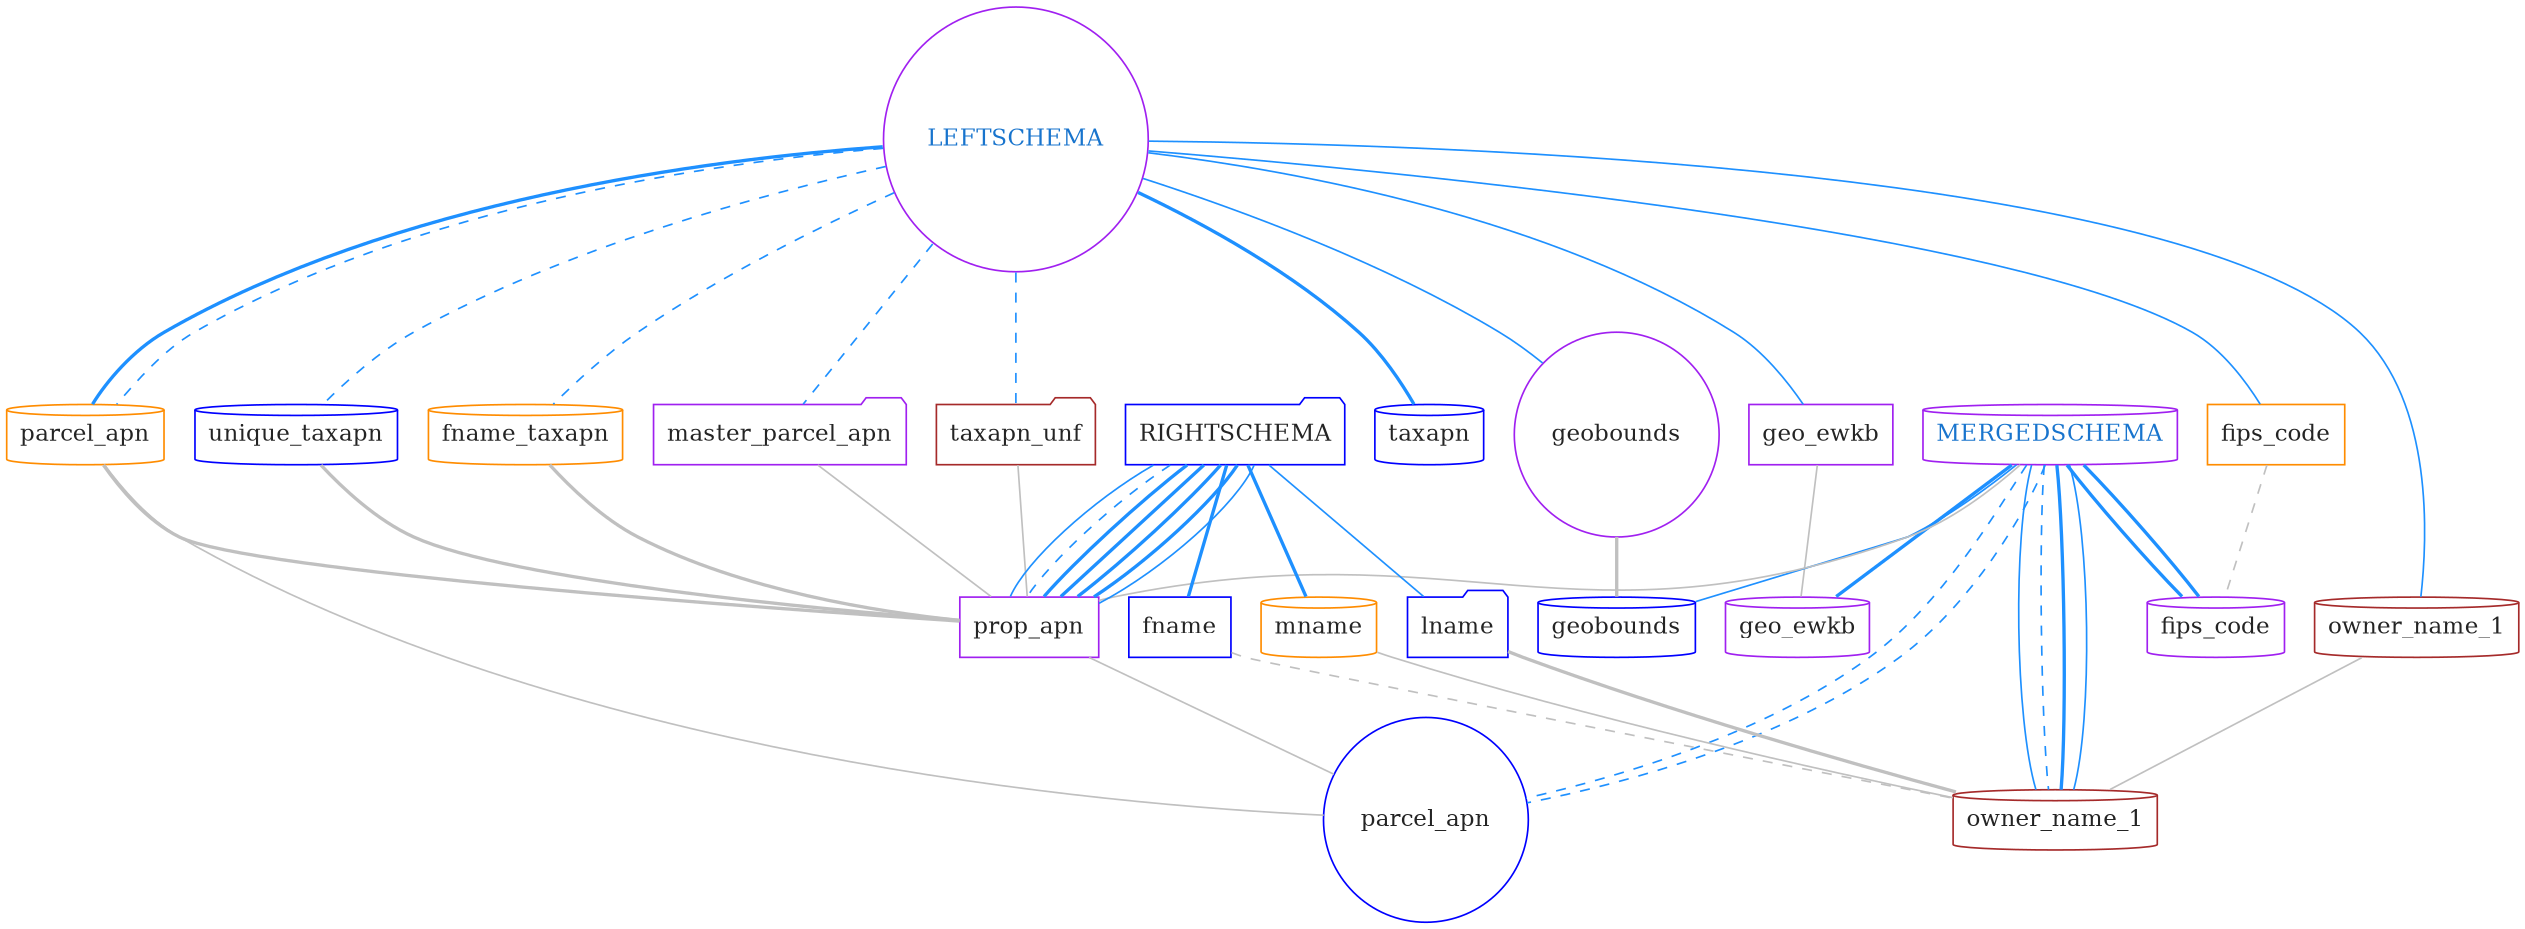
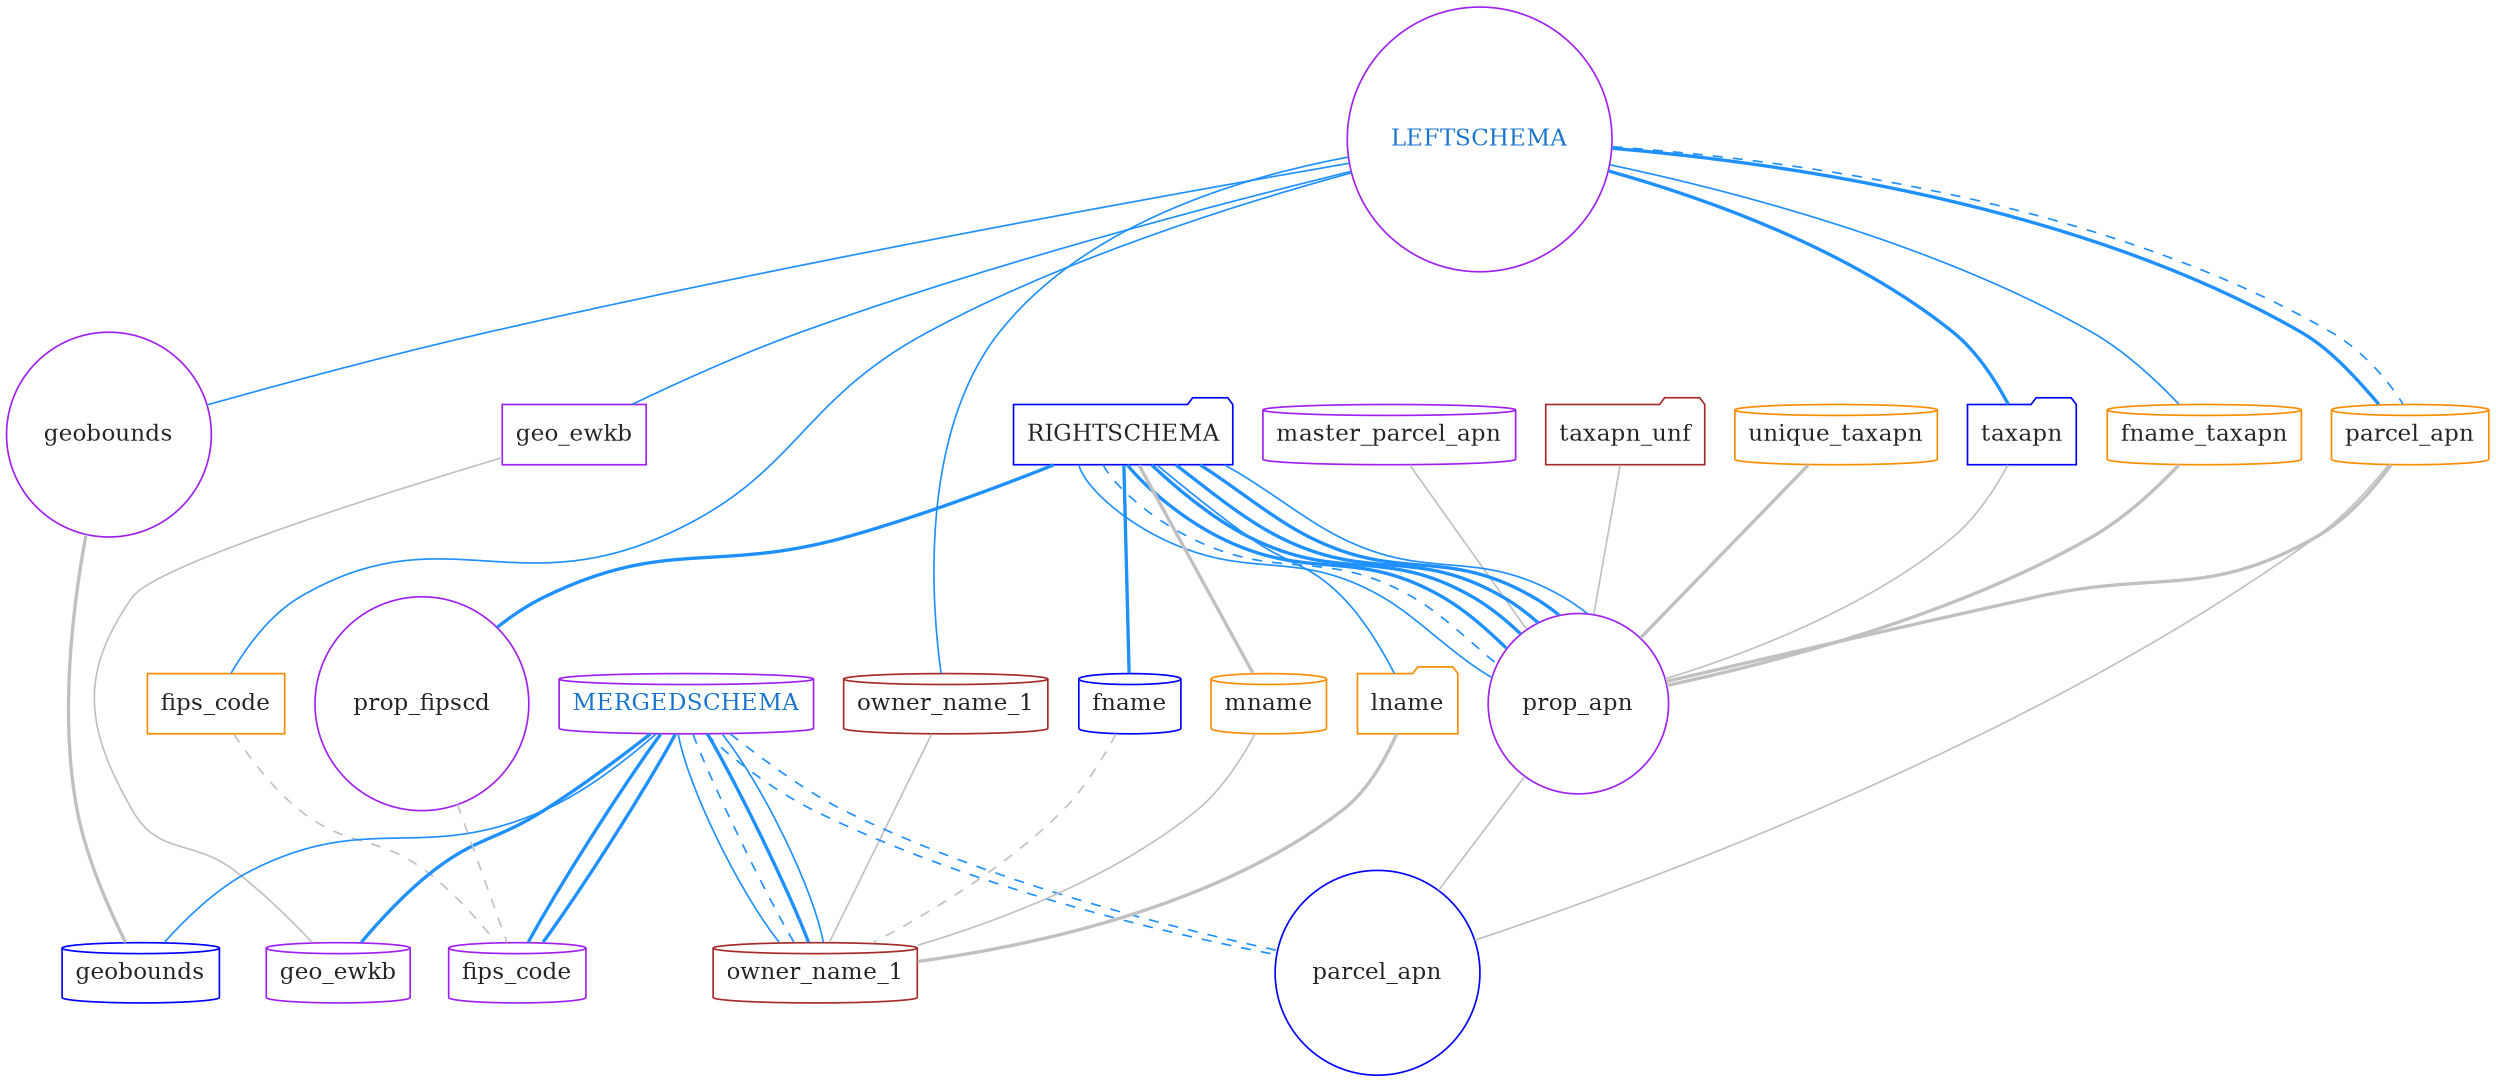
edge "LEFTSCHEMA" -- "unique_taxapn": removed
edge "LEFTSCHEMA" -- "fname_taxapn": style dashed -> solid
edge "LEFTSCHEMA" -- "master_parcel_apn": removed
edge "LEFTSCHEMA" -- "taxapn_unf": removed
node "unique_taxapn": color blue -> darkorange
node "master_parcel_apn": shape folder -> cylinder
node "taxapn": shape cylinder -> folder
edge "RIGHTSCHEMA" -- "mname": color dodgerblue -> gray
edge "MERGEDSCHEMA" -- "prop_apn": now "taxapn" -- "prop_apn"
node "prop_apn": shape box -> circle
node "fname": shape box -> cylinder
node "lname": color blue -> darkorange
node "prop_fipscd": added
